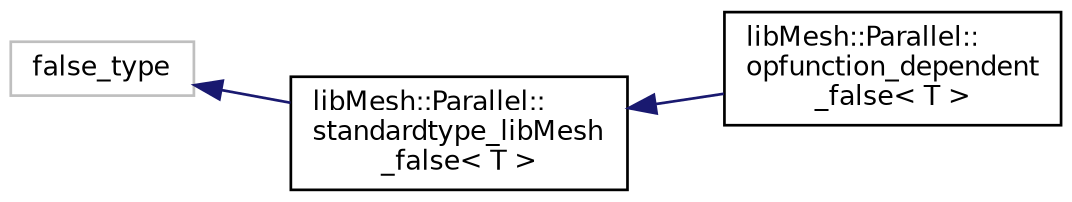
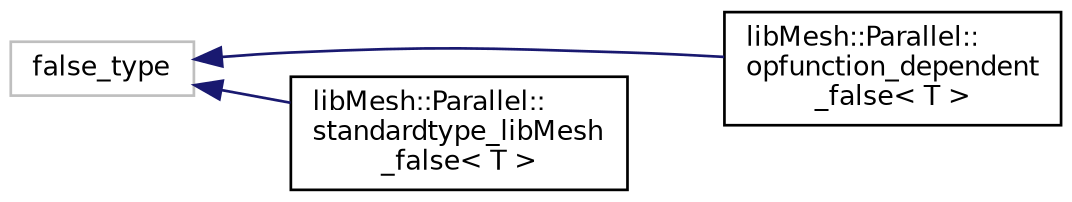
edge "libMesh::Parallel:: opfunction_dependent _false< T >" -> "libMesh::Parallel:: standardtype_libMesh _false< T >": now "libMesh::Parallel:: opfunction_dependent _false< T >" -> "false_type"
